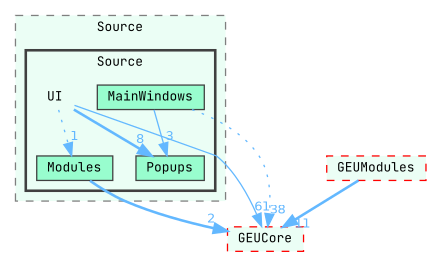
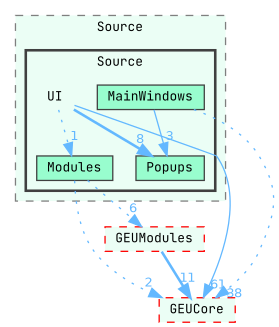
edge "Modules" -> "GEUModules": added
edge "Modules" -> "GEUCore": style bold -> dotted
